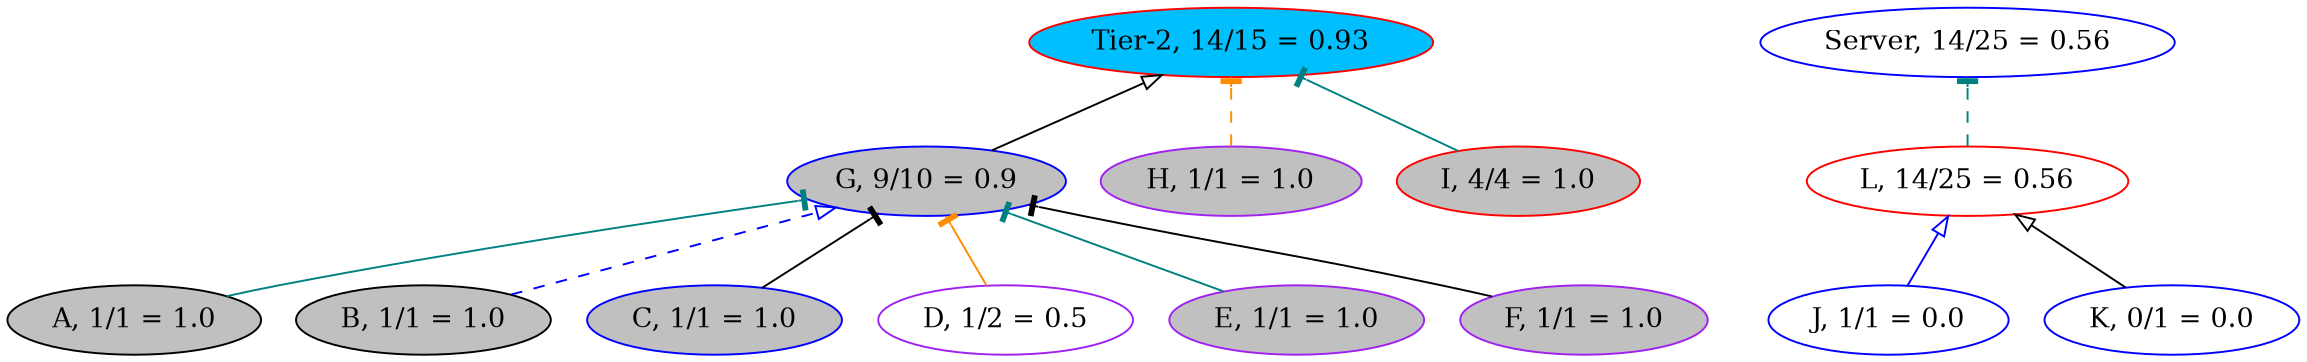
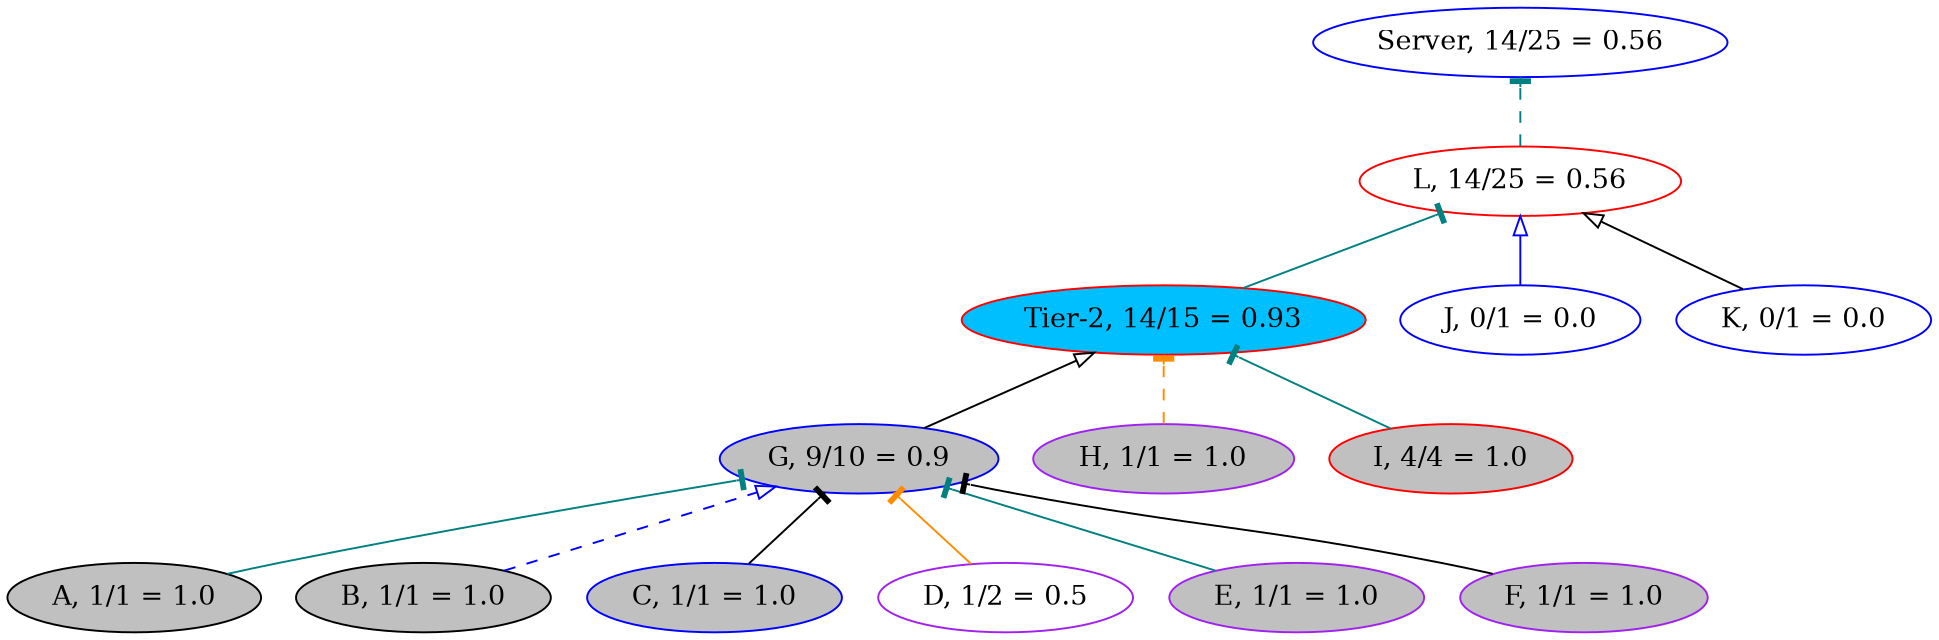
edge "Tier-2, 14/15 = 0.93" -> "L, 14/25 = 0.56": added
node "J, 1/1 = 0.0": label "J, 1/1 = 0.0" -> "J, 0/1 = 0.0"
